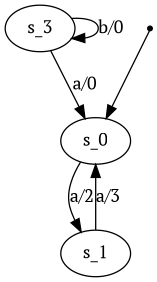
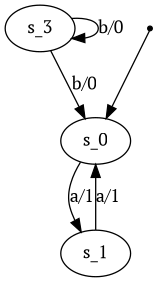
edge "s_3" -> "s_0": label "a/0" -> "b/0"
edge "s_0" -> "s_1": label "a/2" -> "a/1"
edge "s_1" -> "s_0": label "a/3" -> "a/1"
